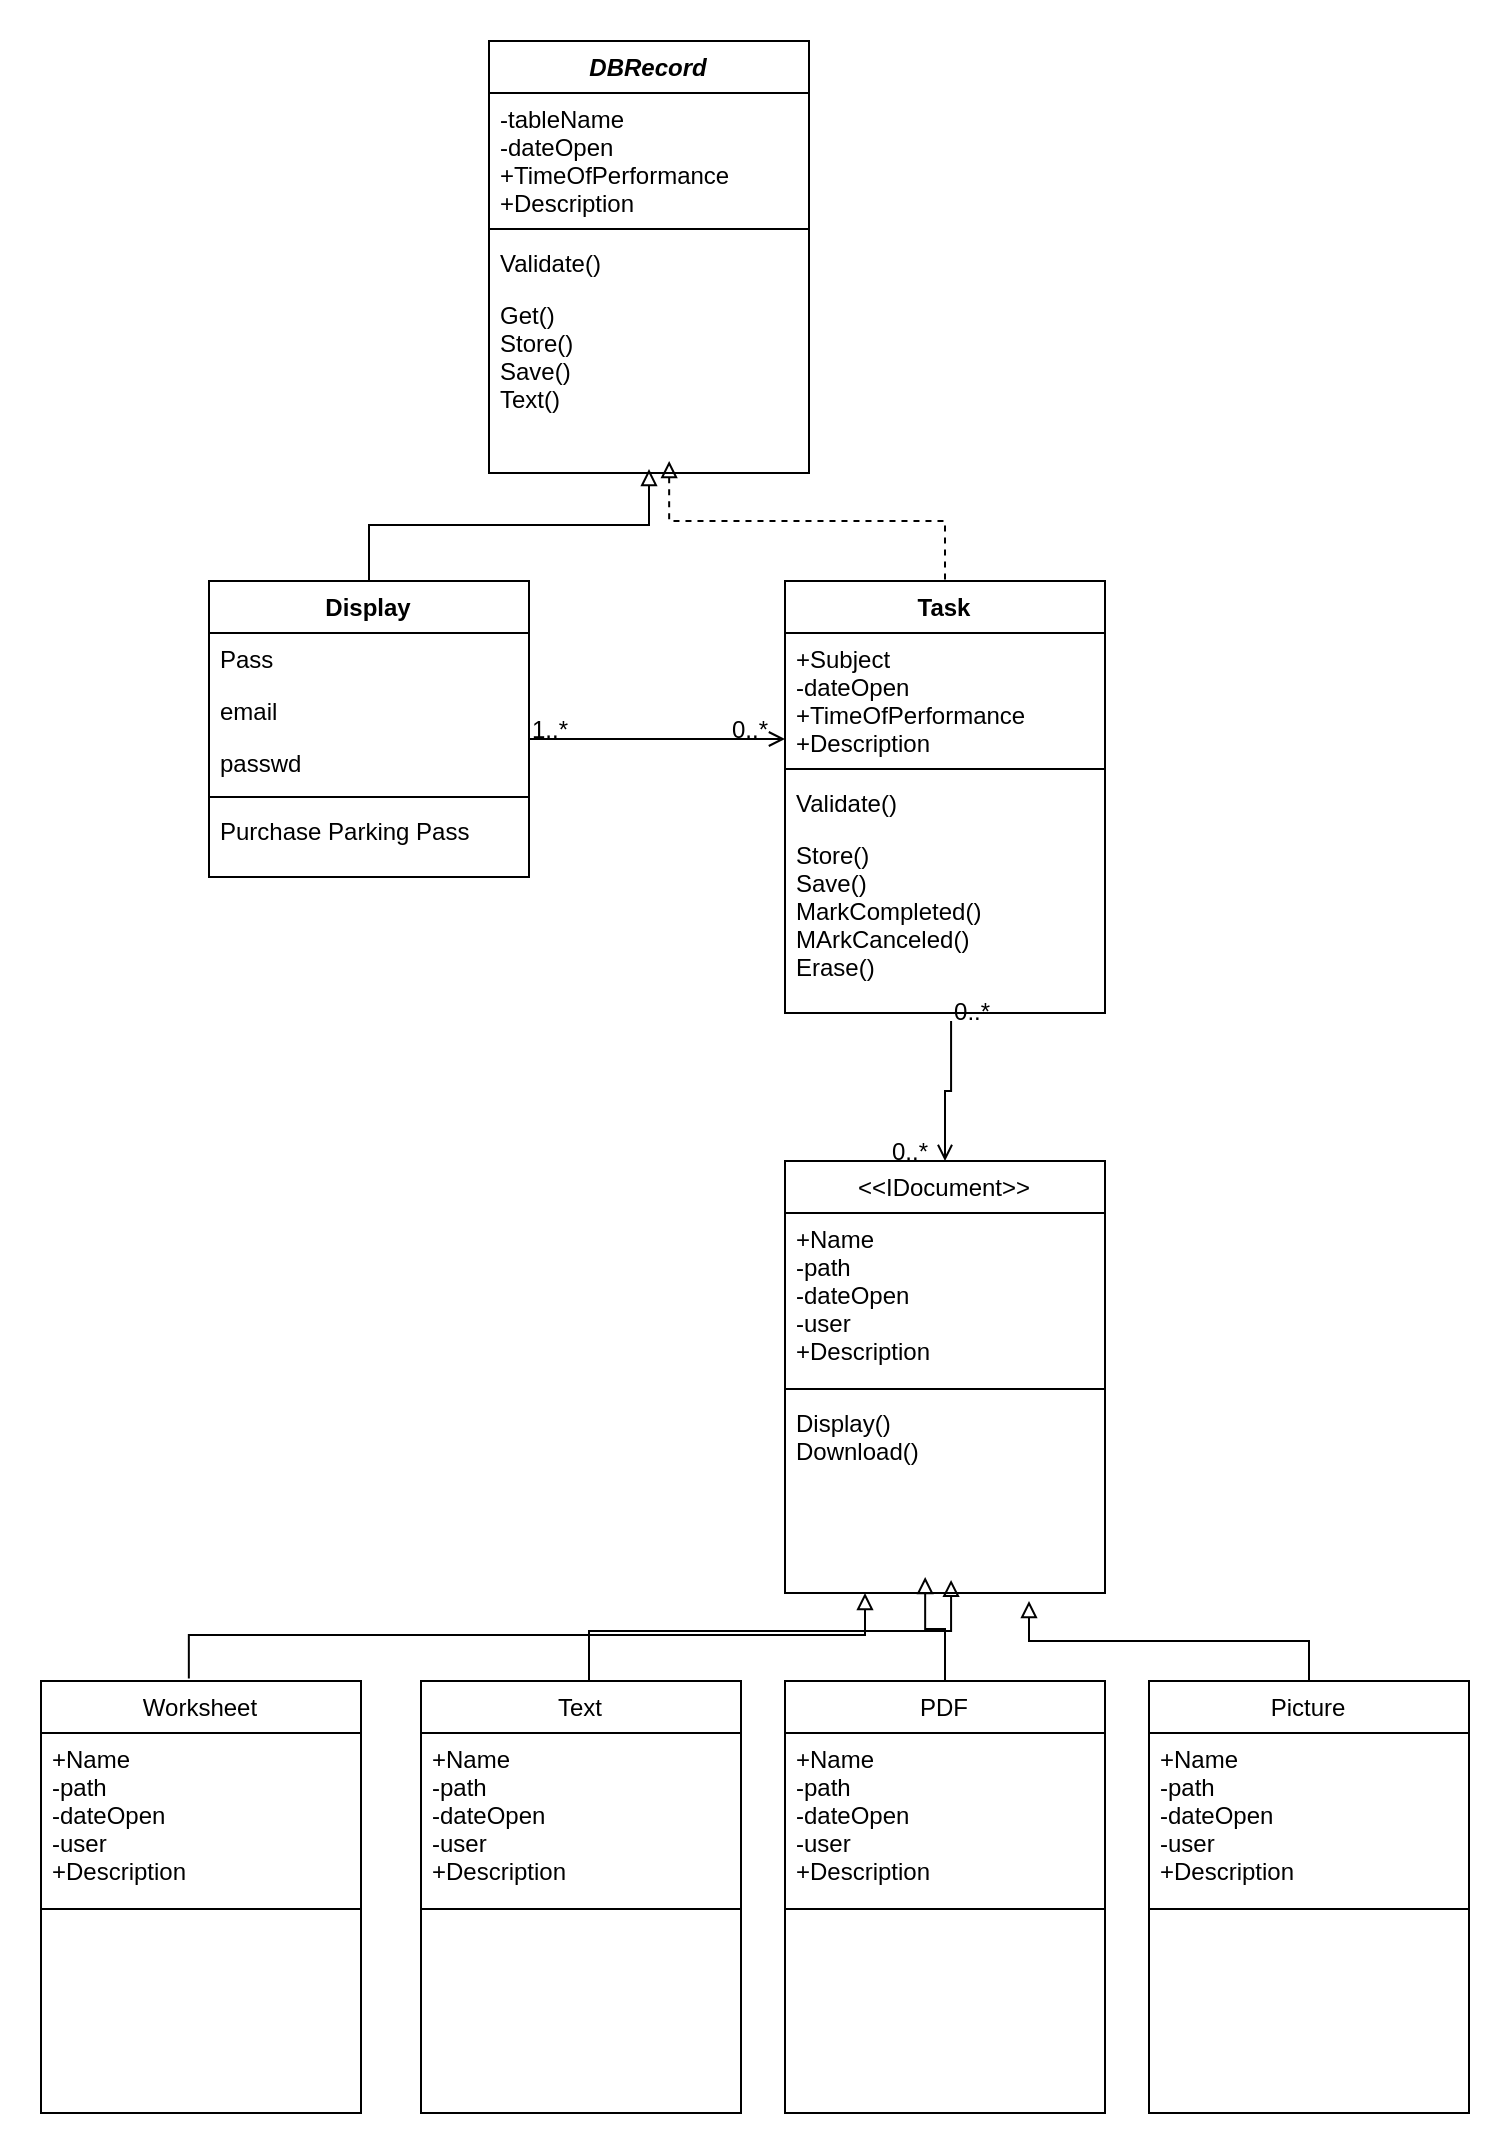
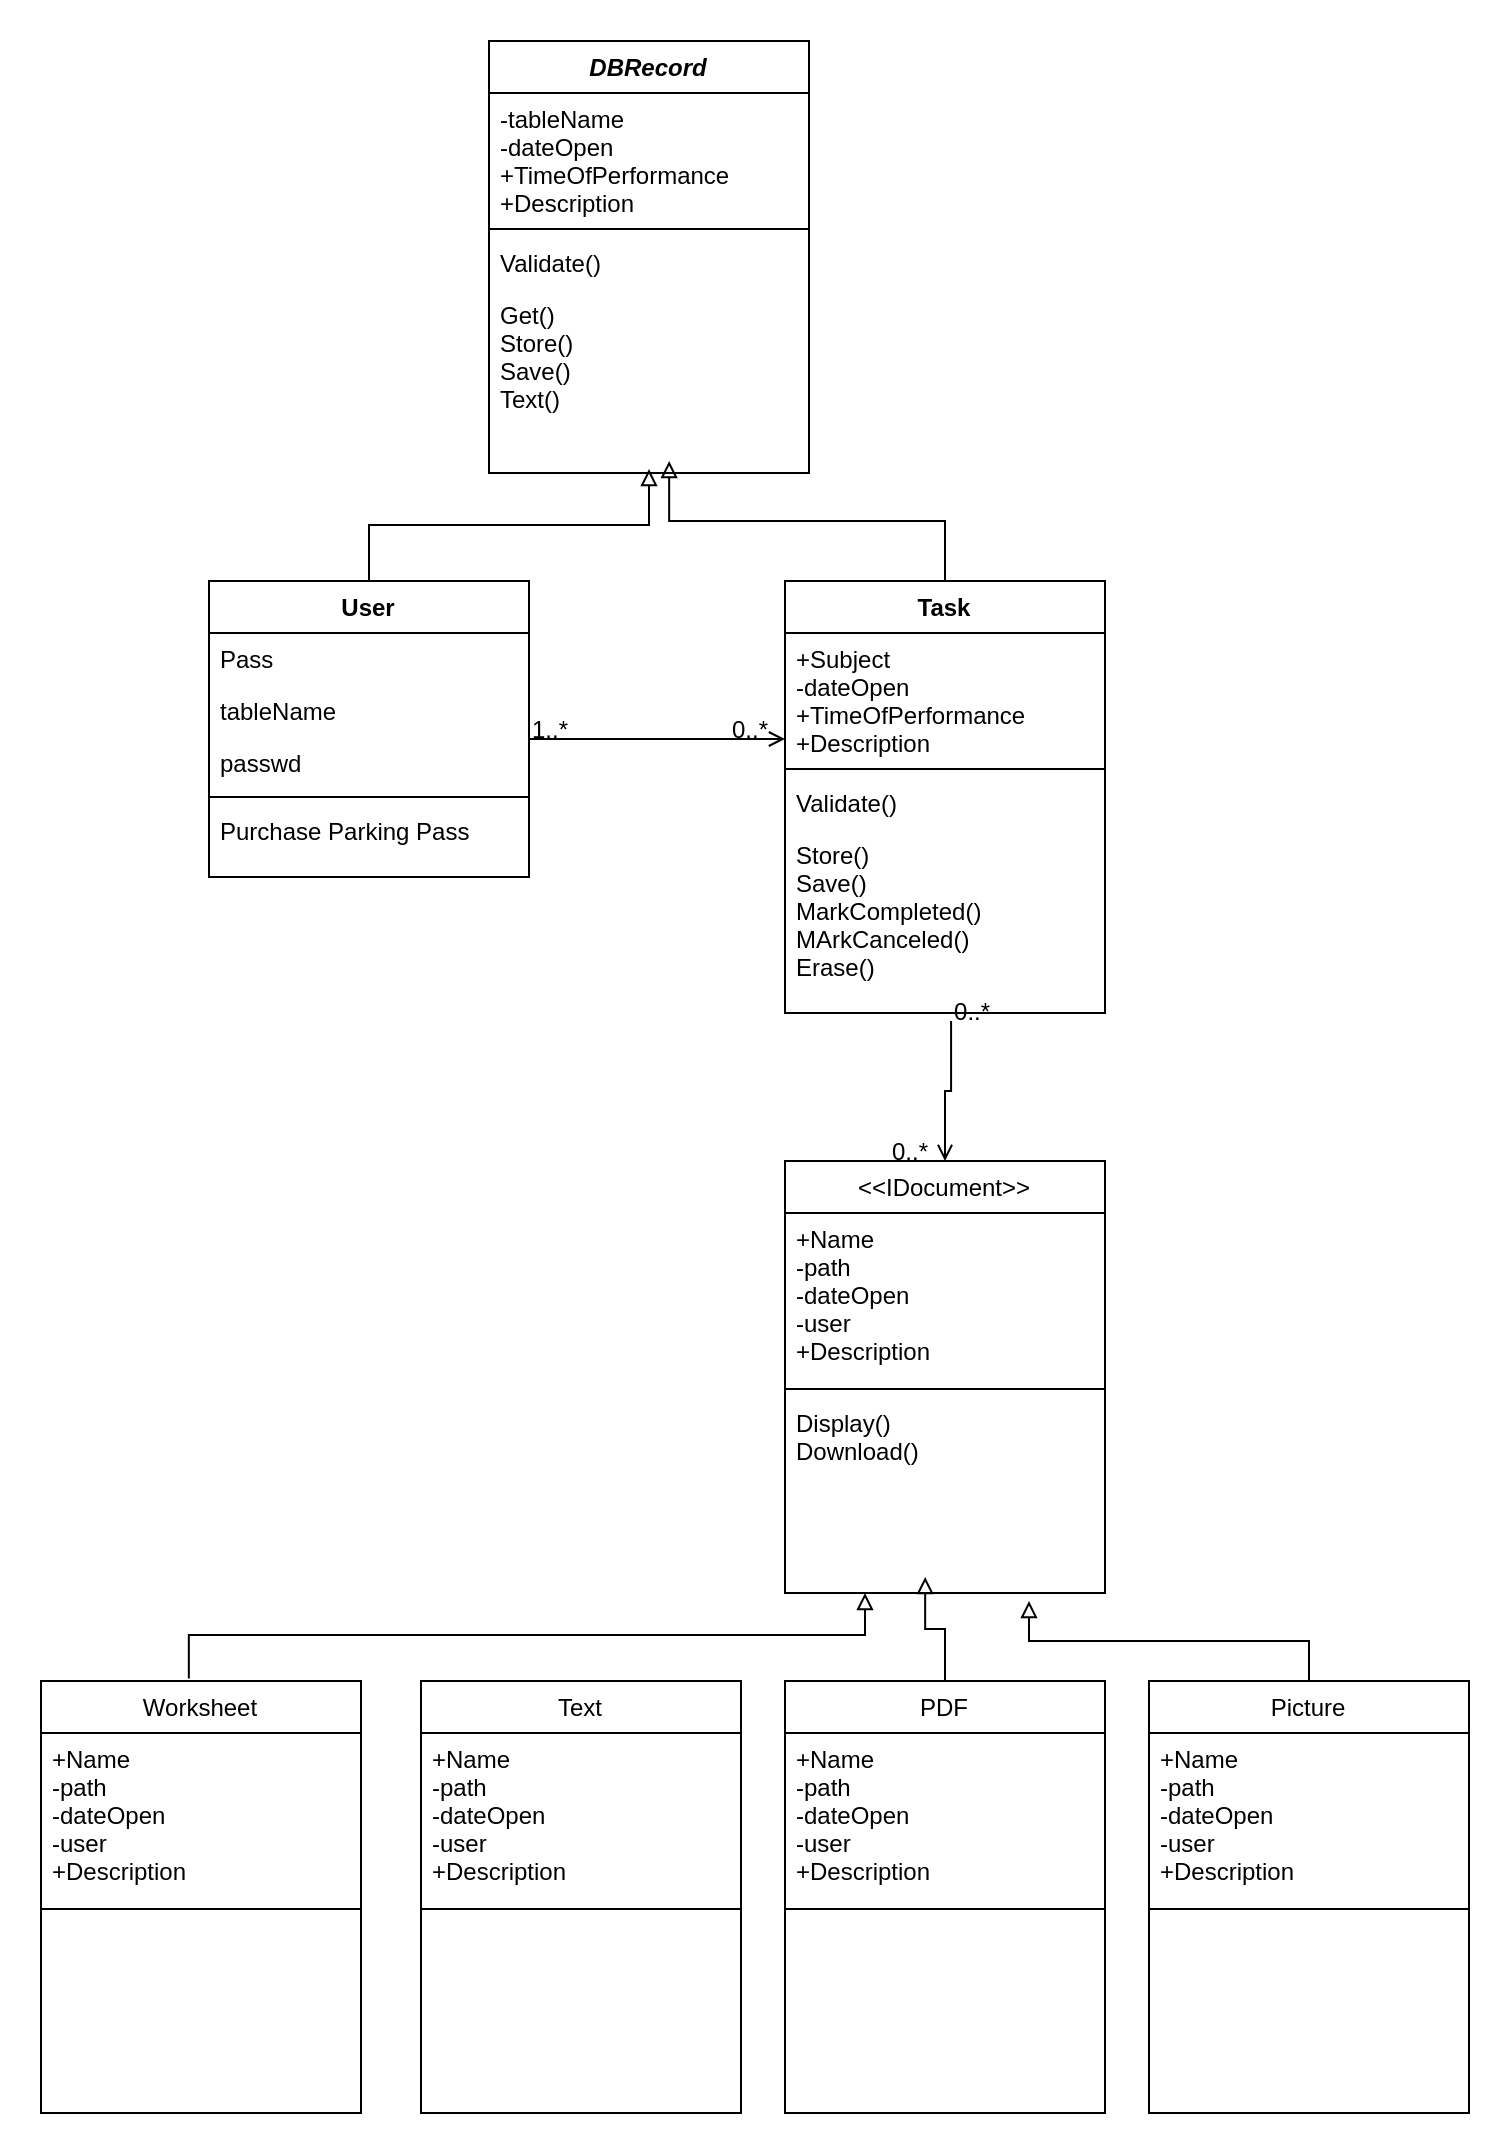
edge "Task" -> "Get() Store() Save() Text()": style dashed -> solid
node "Display": label "Display" -> "User"
node "email": label "email" -> "tableName"
edge "Text" -> "Display() Download()": removed
